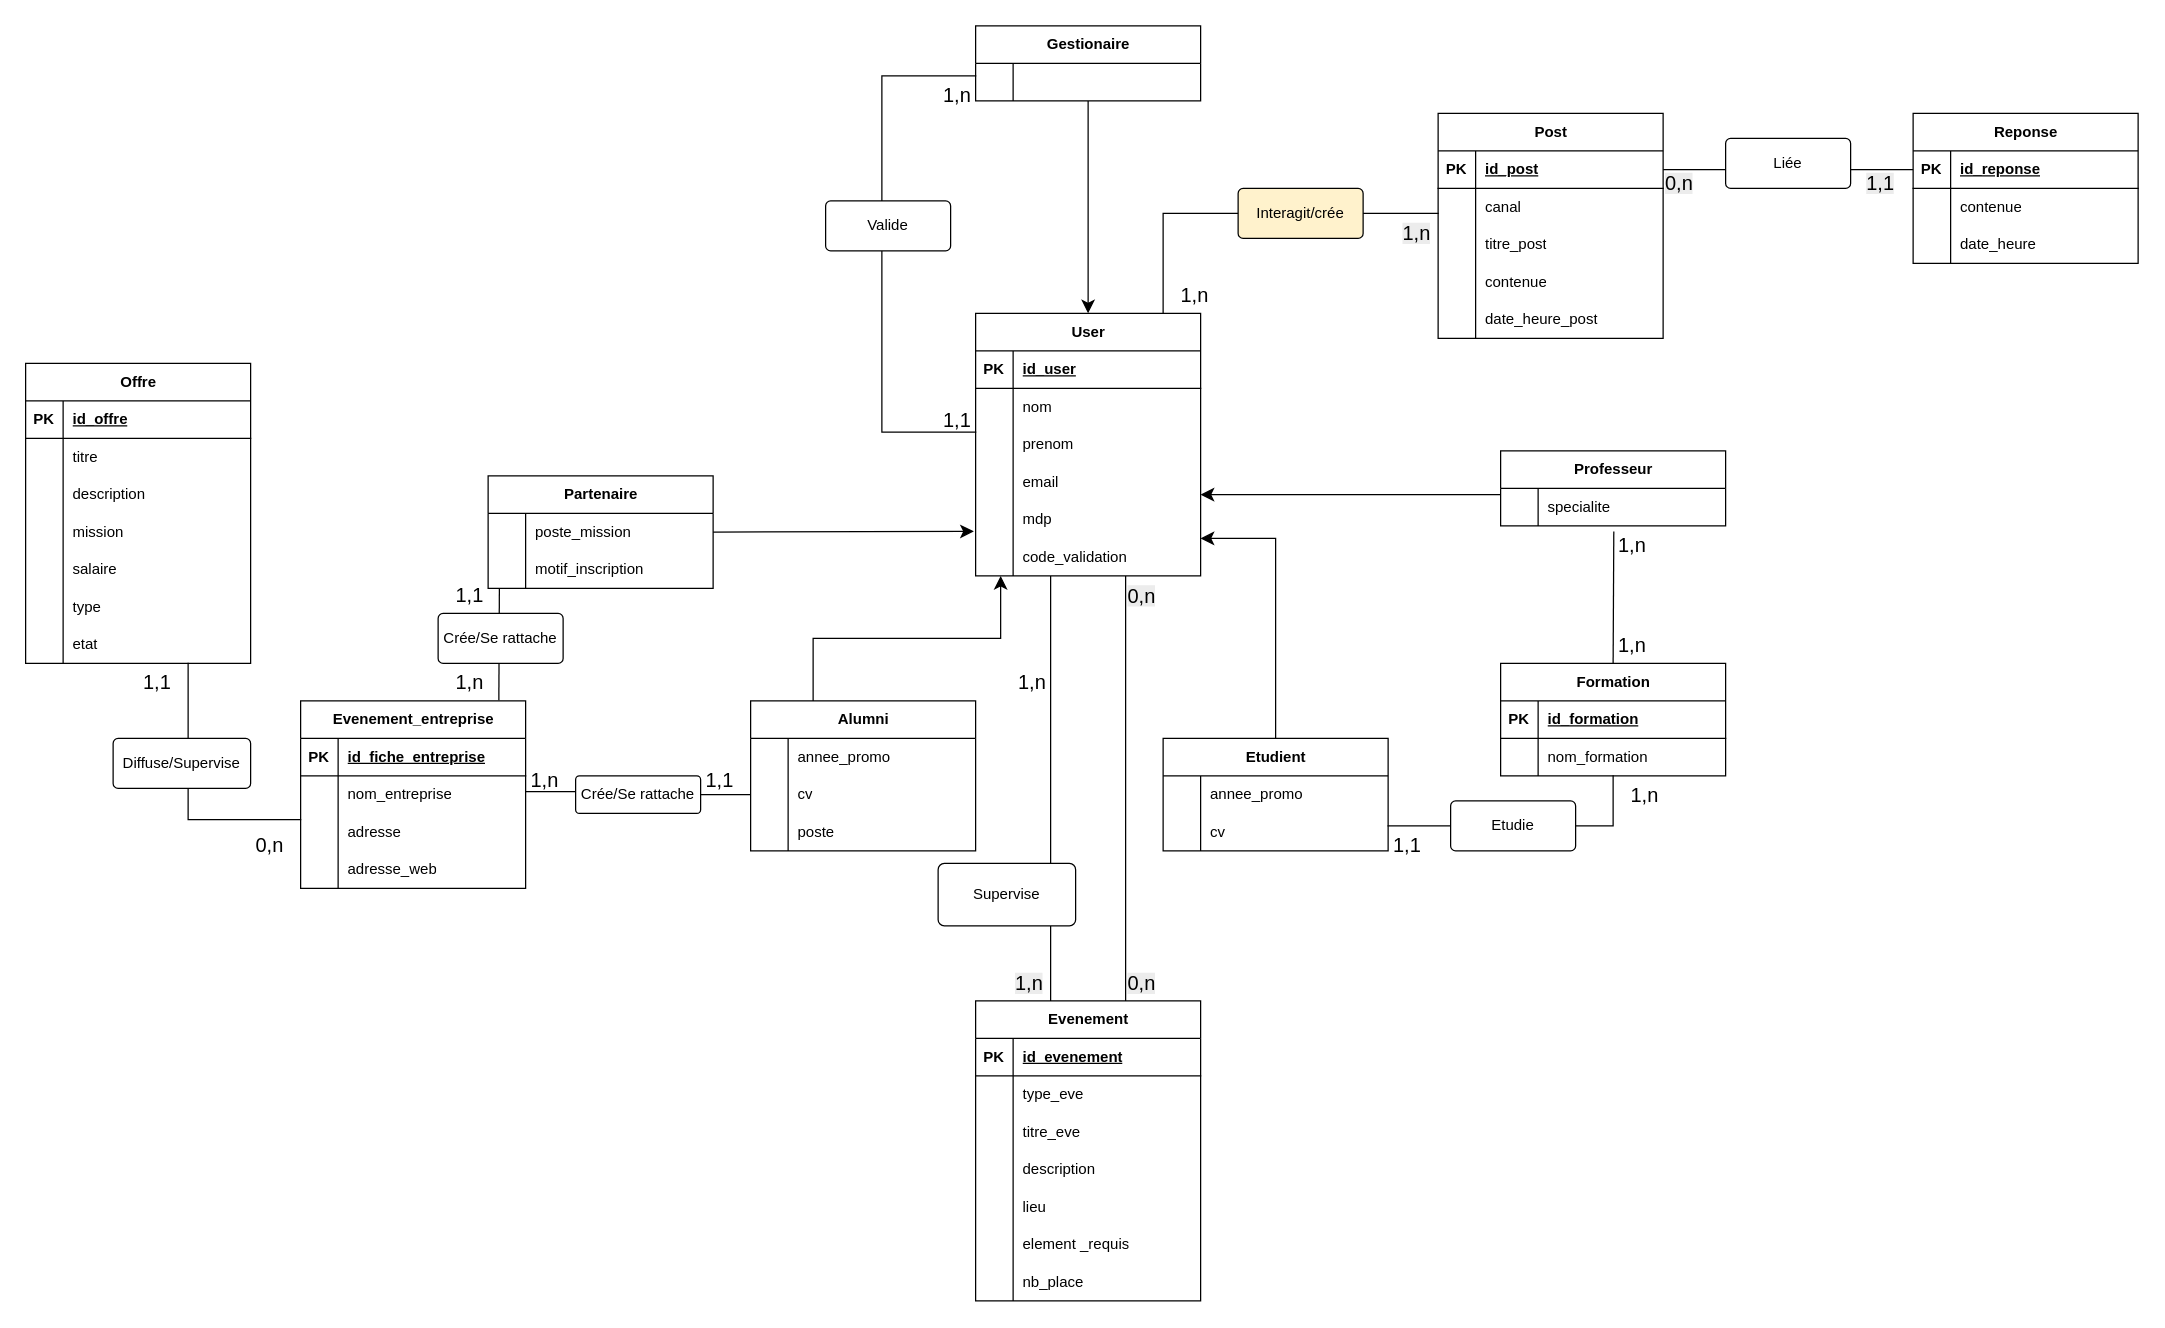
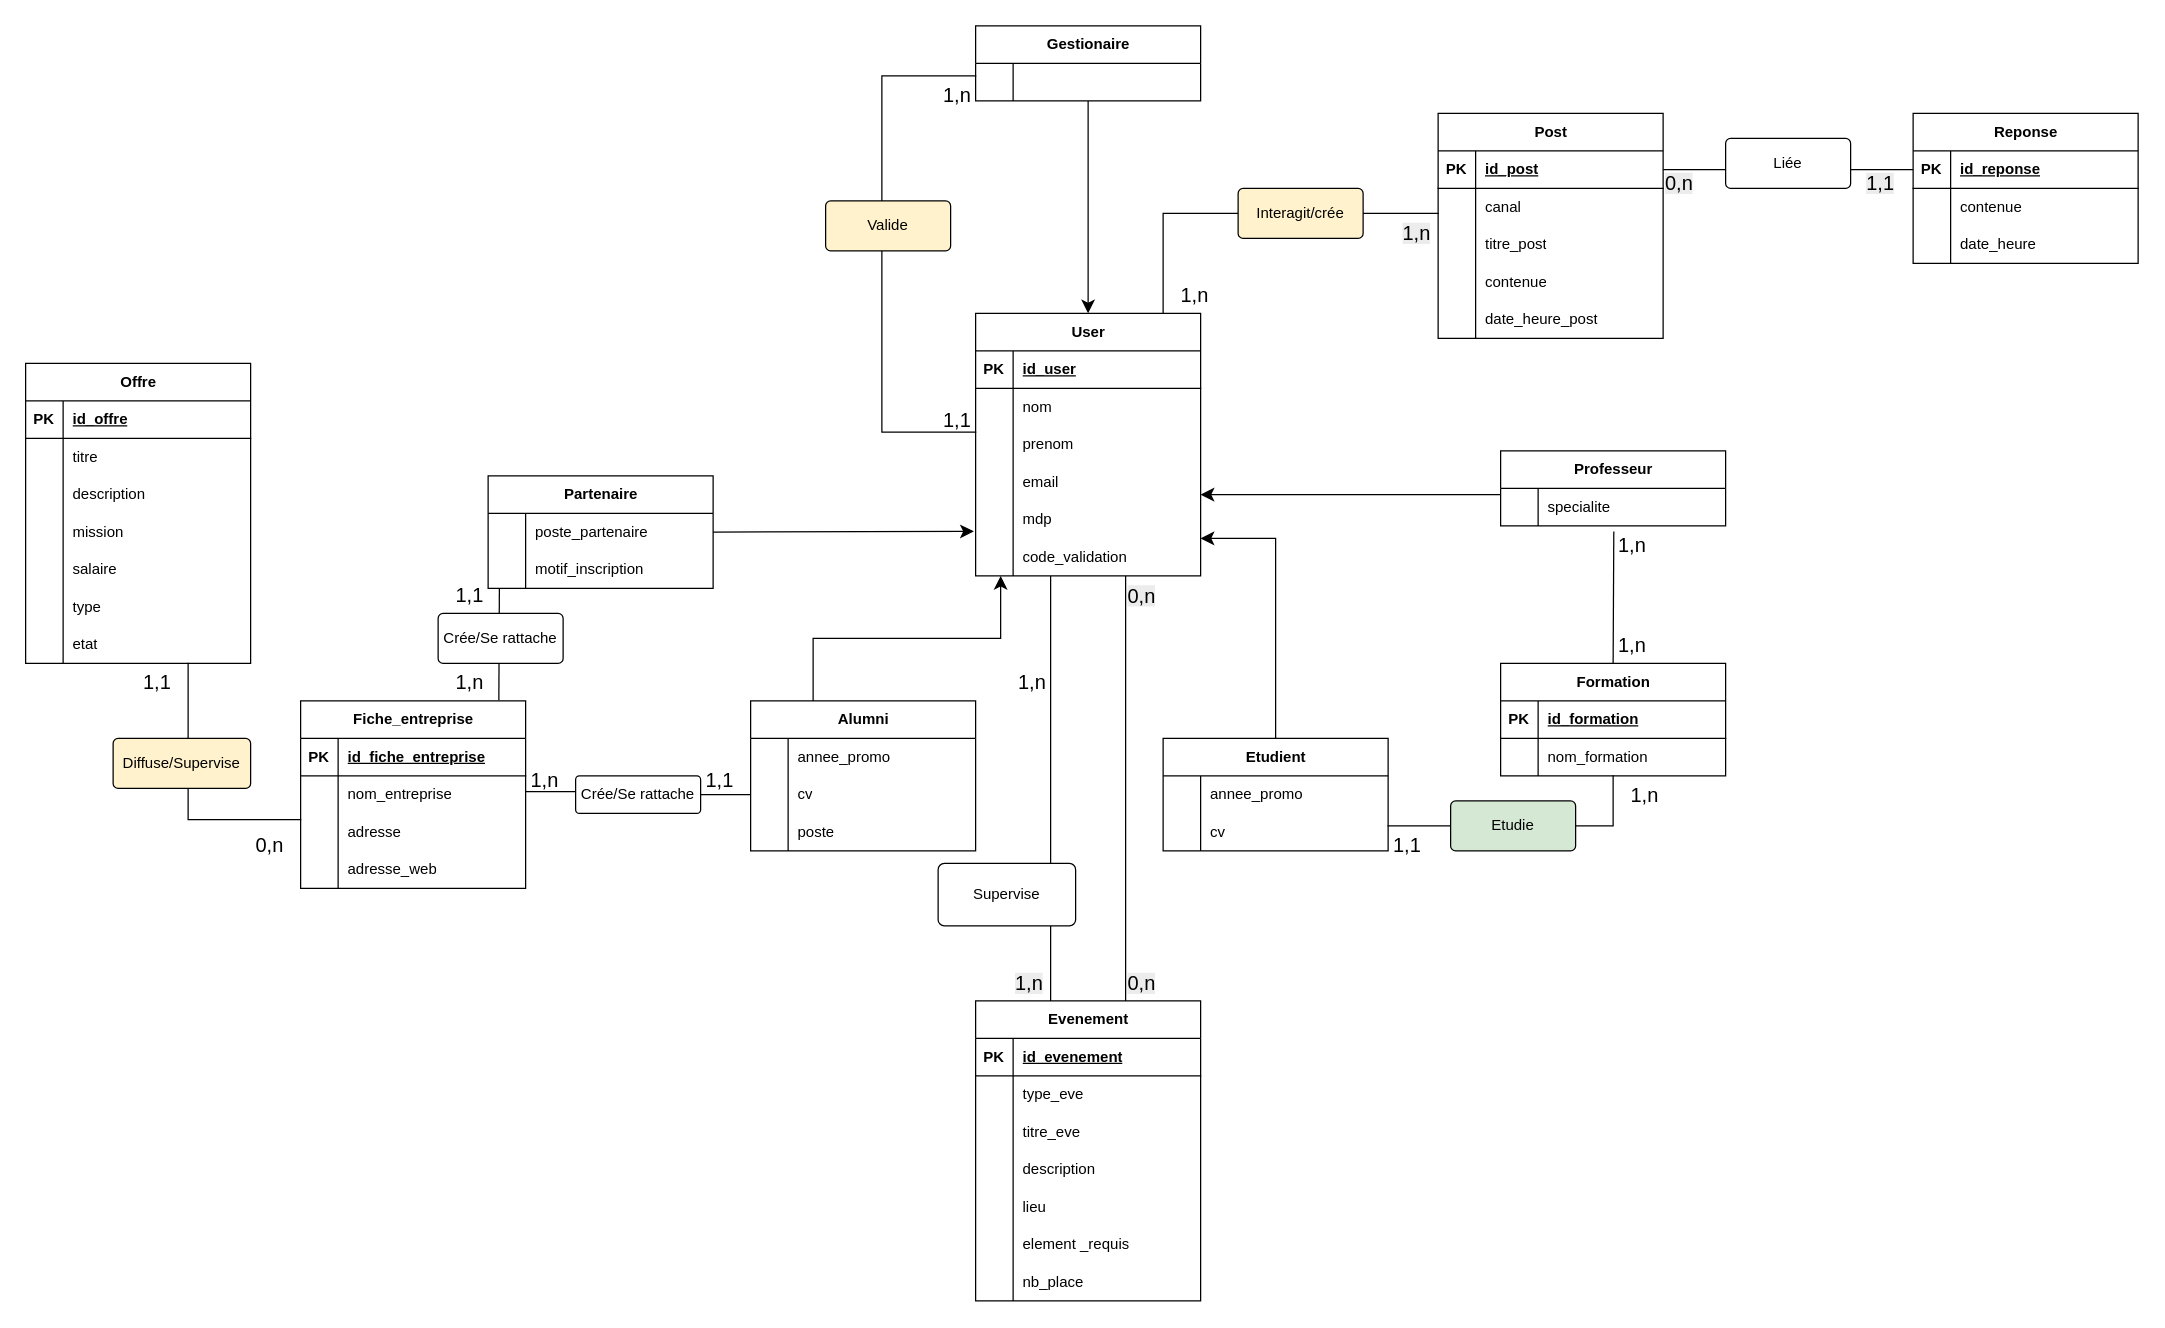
node "Valide": fillcolor #ffffff -> #fff2cc
node "poste_mission": label "poste_mission" -> "poste_partenaire"
node "Evenement_entreprise": label "Evenement_entreprise" -> "Fiche_entreprise"
node "Diffuse/Supervise": fillcolor #ffffff -> #fff2cc
node "Etudie": fillcolor #ffffff -> #d5e8d4
